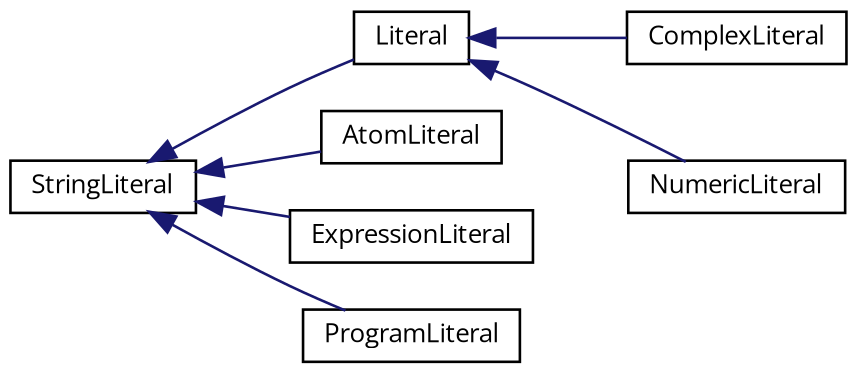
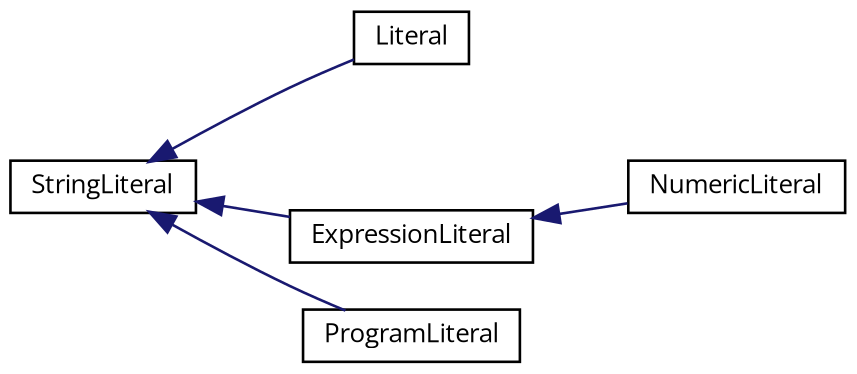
node "ComplexLiteral": removed
edge "NumericLiteral" -> "Literal": now "NumericLiteral" -> "ExpressionLiteral"
node "AtomLiteral": removed
